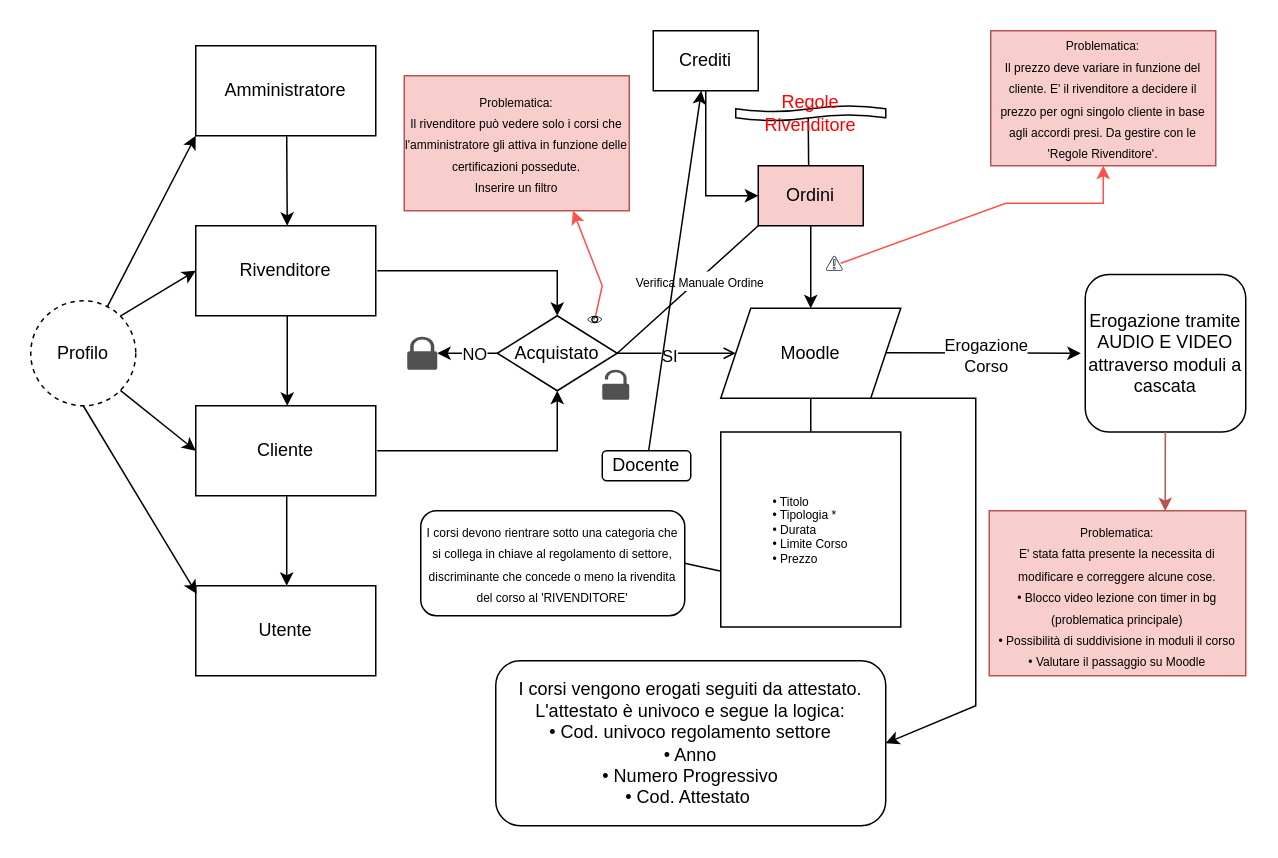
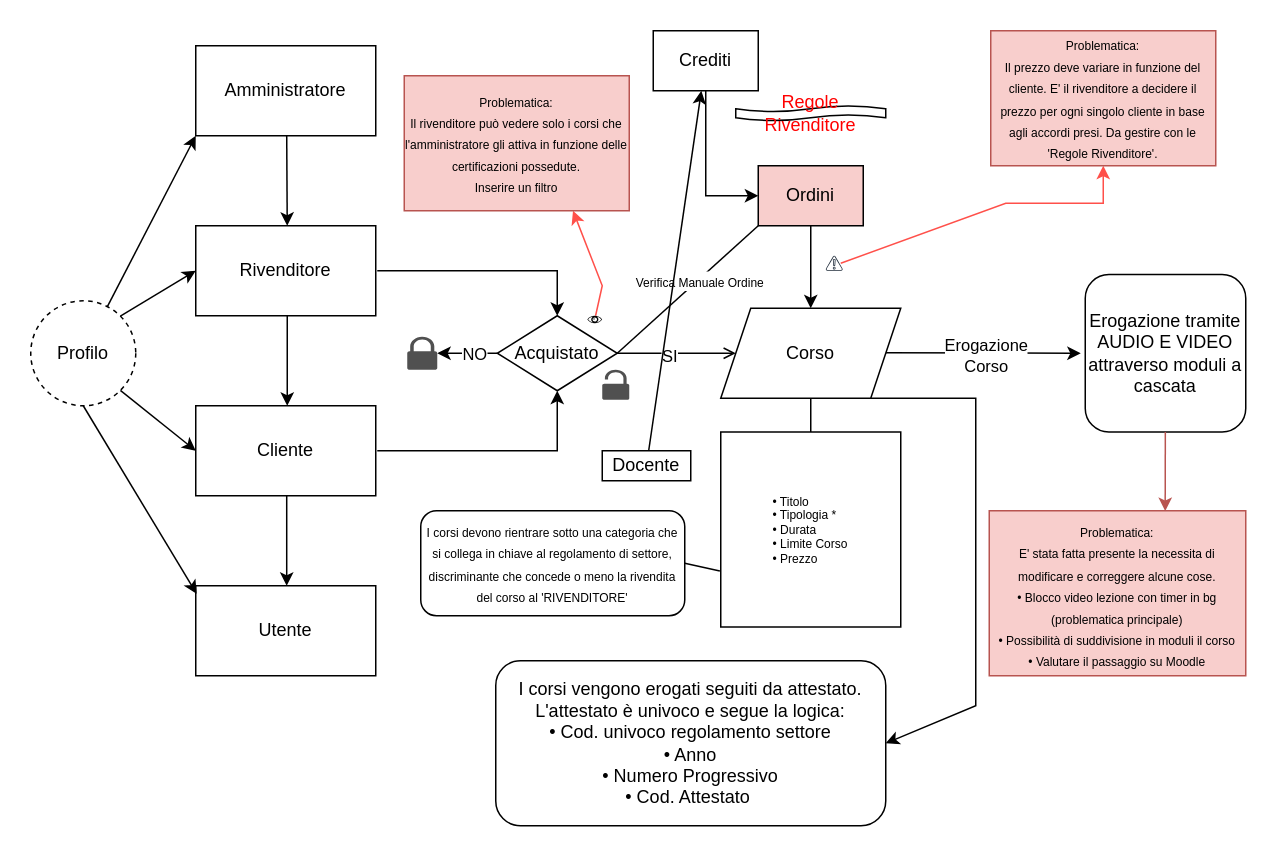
edge "Regole Rivenditore" -- "Ordini": removed
node "Moodle": label "Moodle" -> "Corso"
node "Docente": shape rounded rectangle -> rectangle
